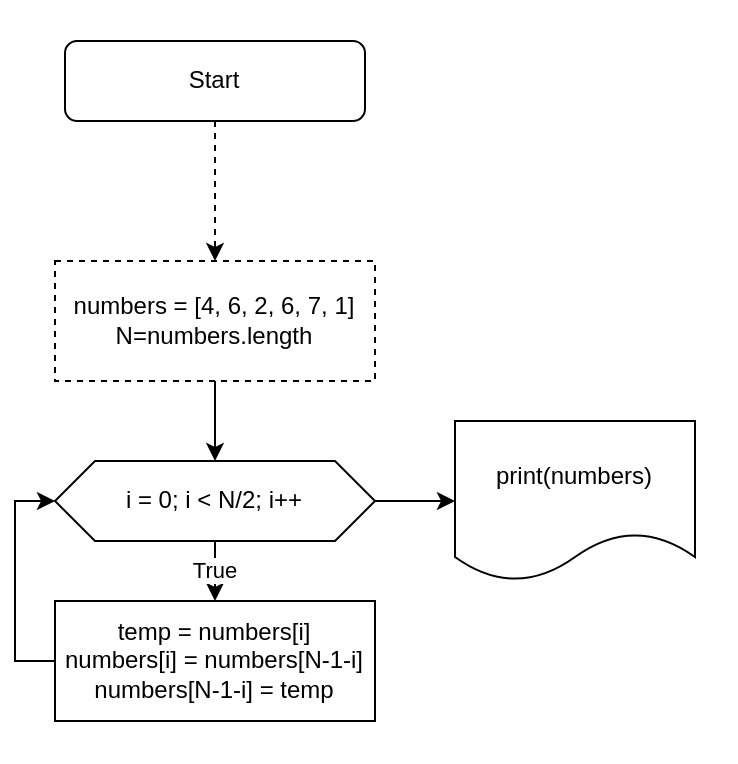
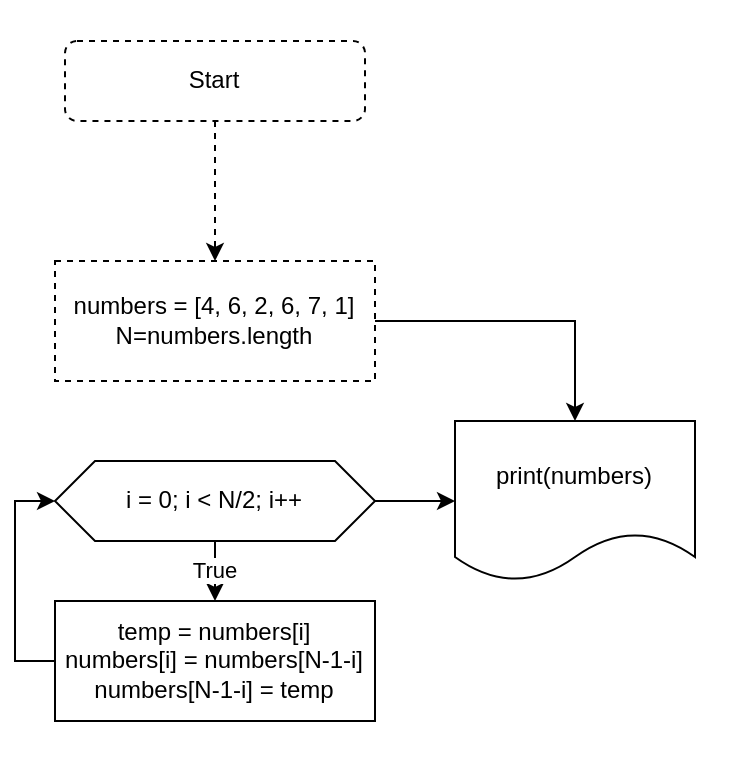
node "Start": style solid -> dashed
edge "numbers = [4, 6, 2, 6, 7, 1] N=numbers.length" -> "i = 0; i < N/2; i++": now "numbers = [4, 6, 2, 6, 7, 1] N=numbers.length" -> "print(numbers)"
